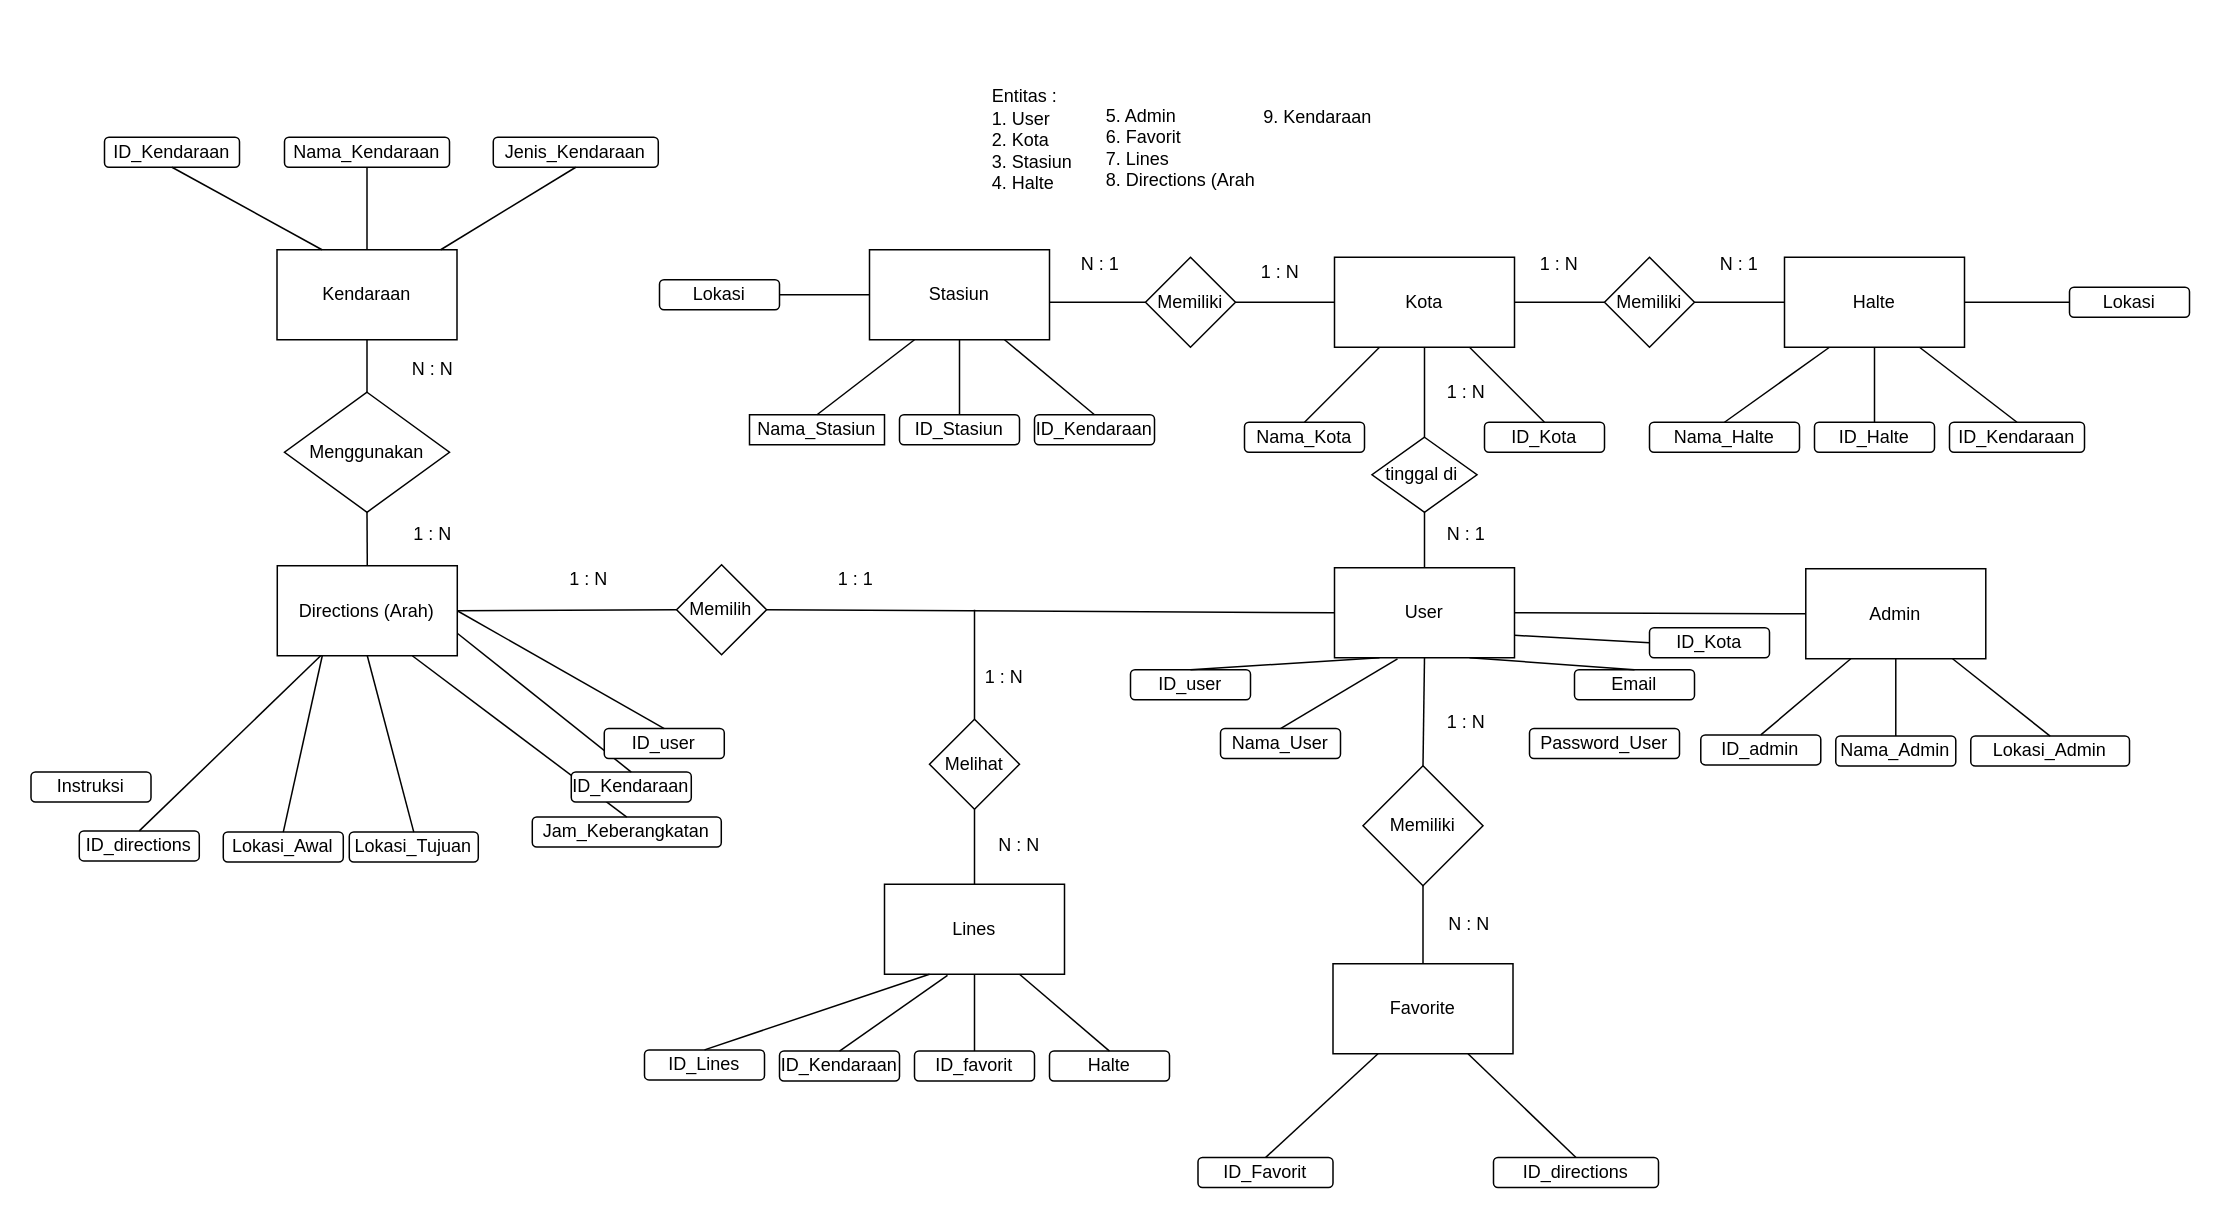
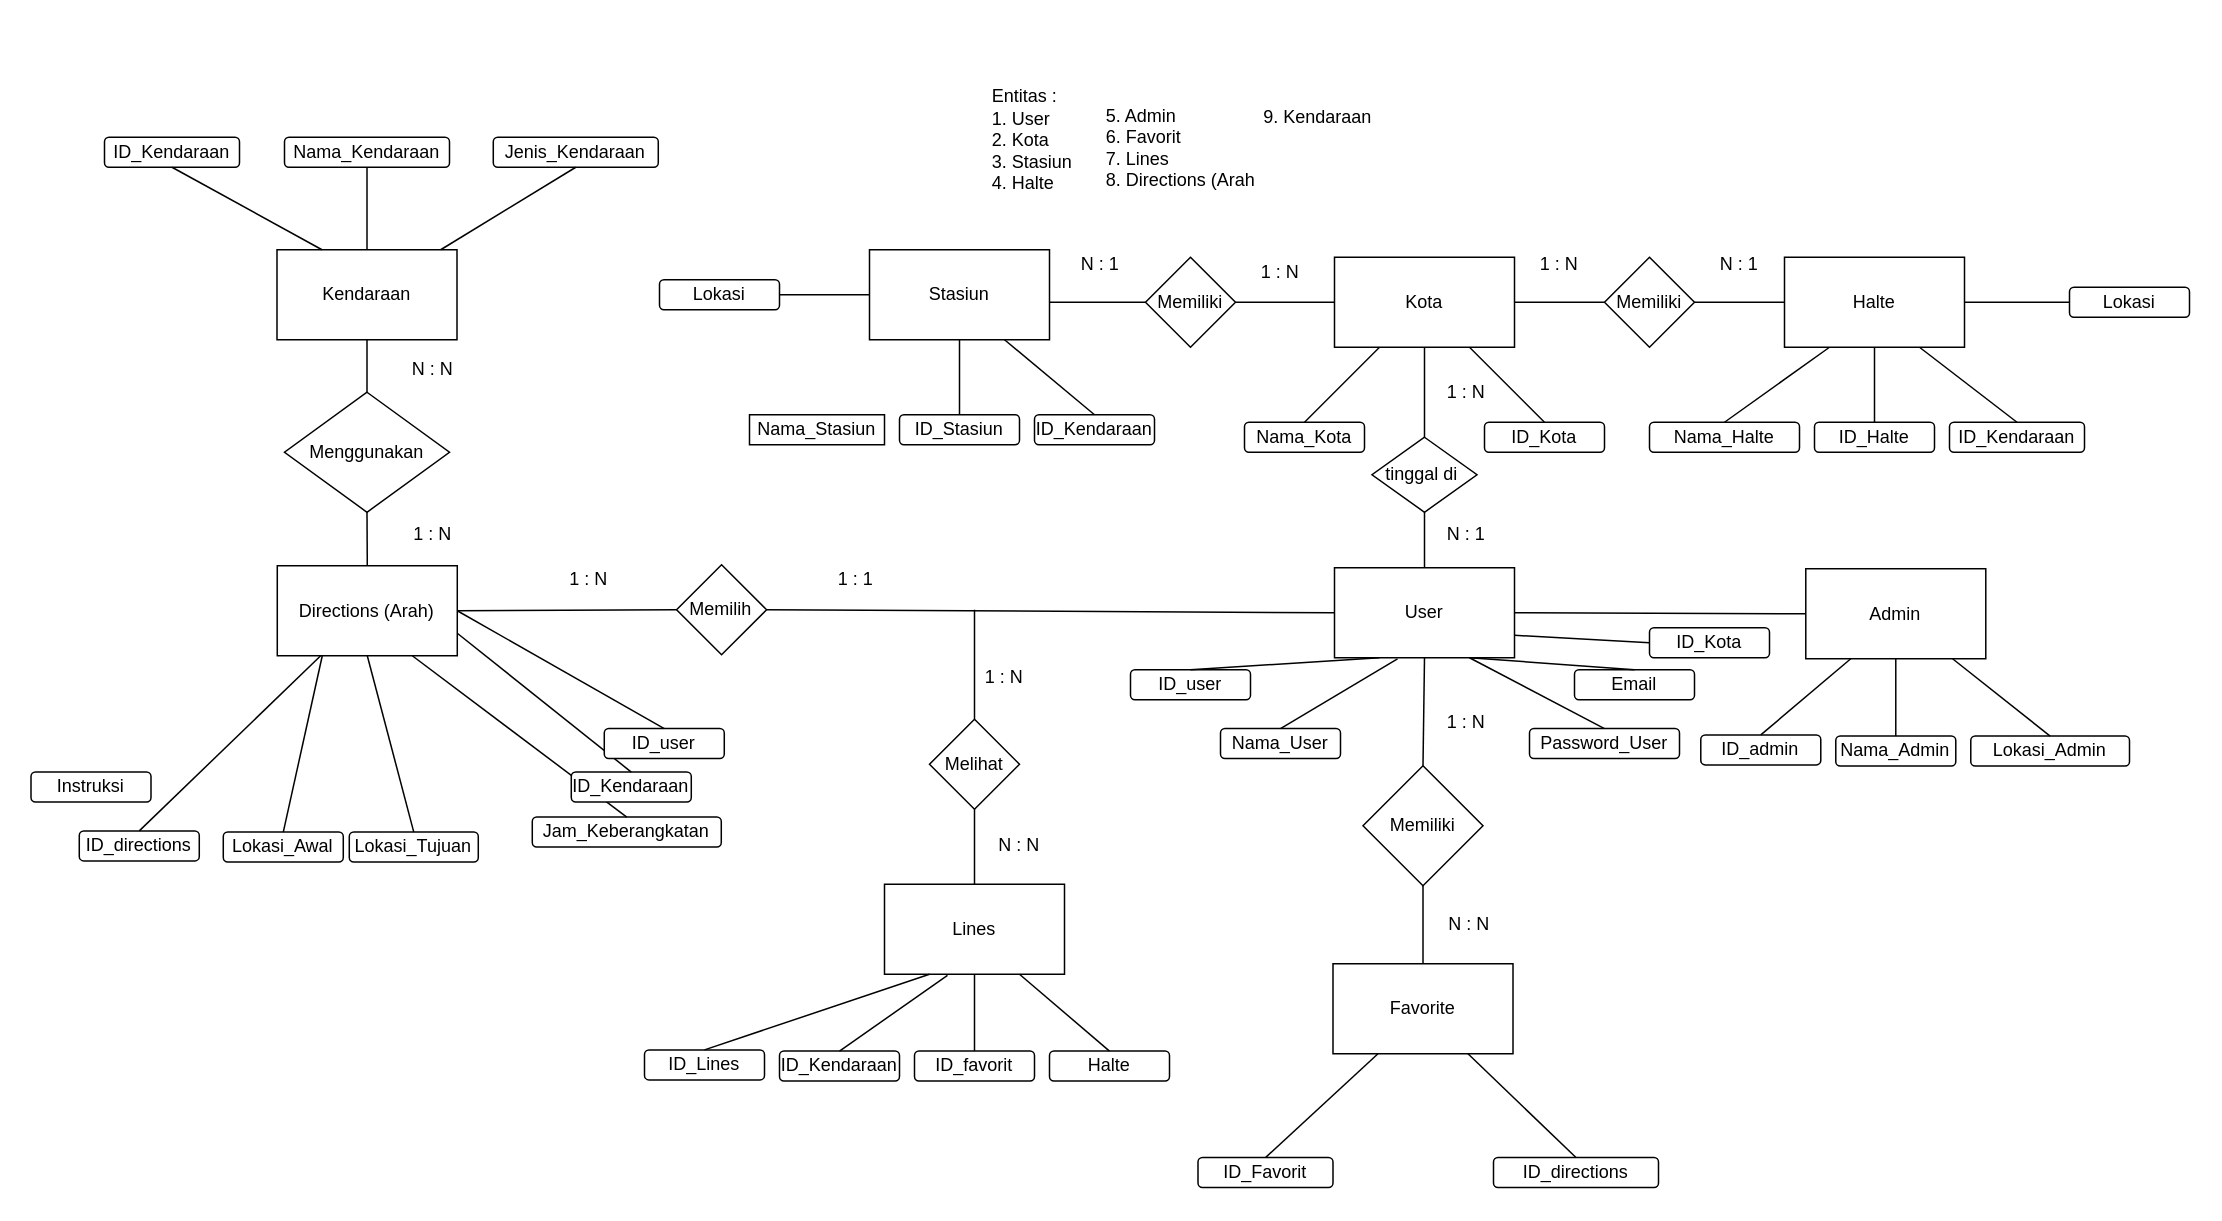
edge "Stasiun" -- "Nama_Stasiun": removed
edge "User" -- "Password_User": added
